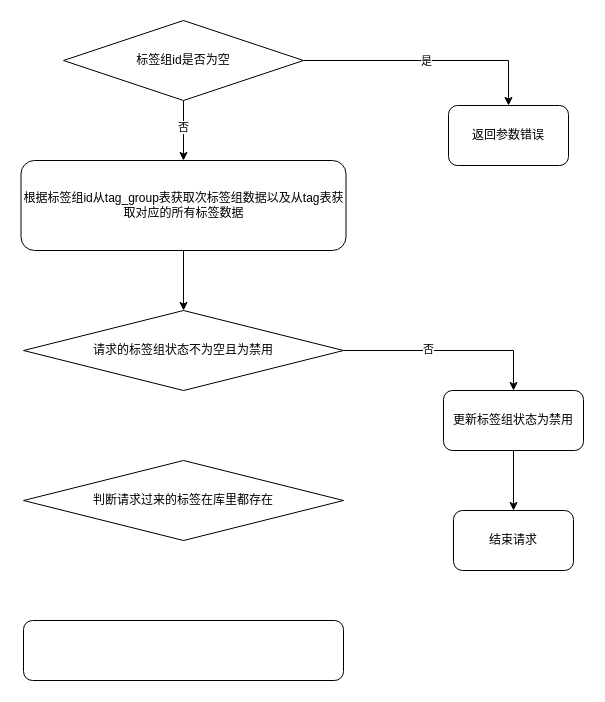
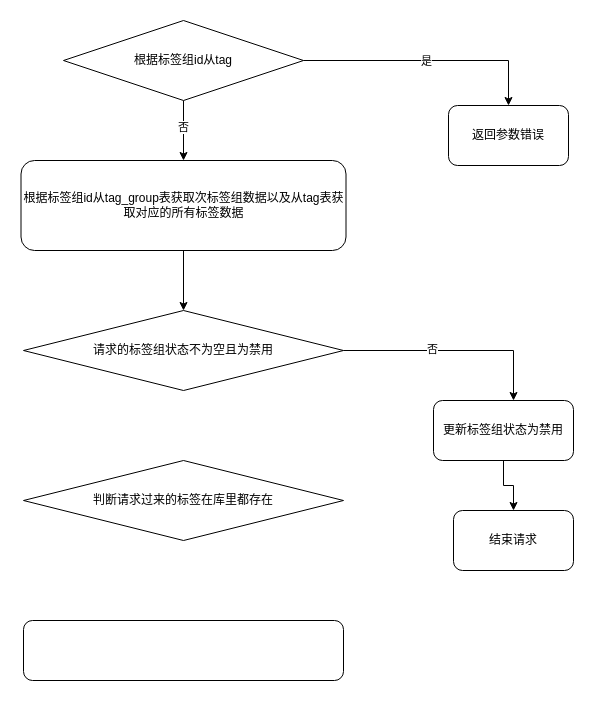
node "标签组id是否为空": label "标签组id是否为空" -> "根据标签组id从tag"
node "更新标签组状态为禁用": moved (514, 421) -> (504, 431)
